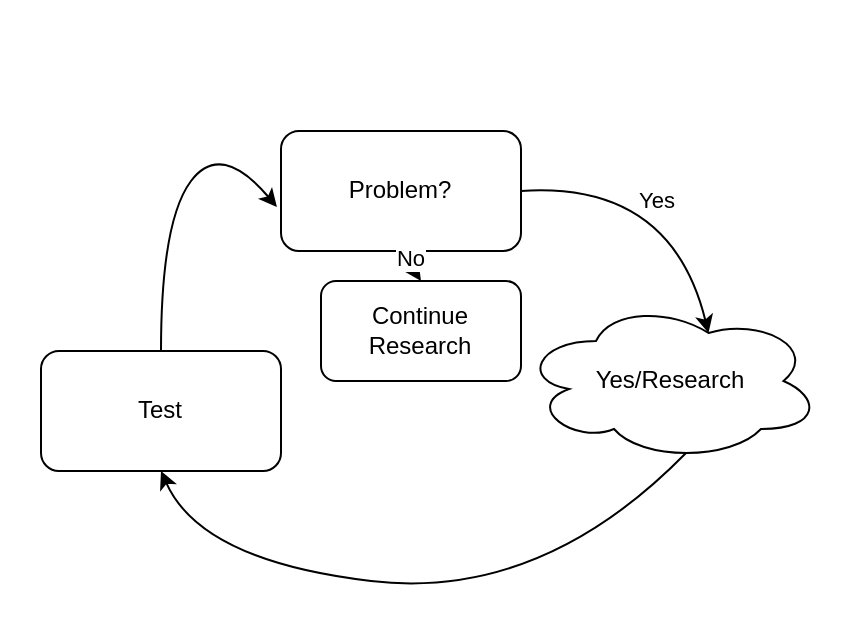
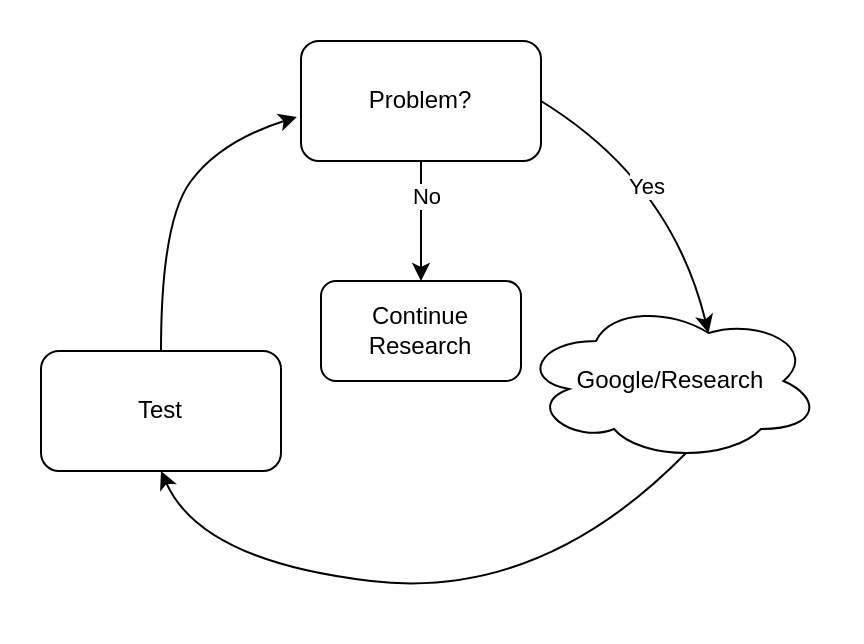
node "Problem?": moved (401, 191) -> (421, 101)
node "Yes/Research": label "Yes/Research" -> "Google/Research"
